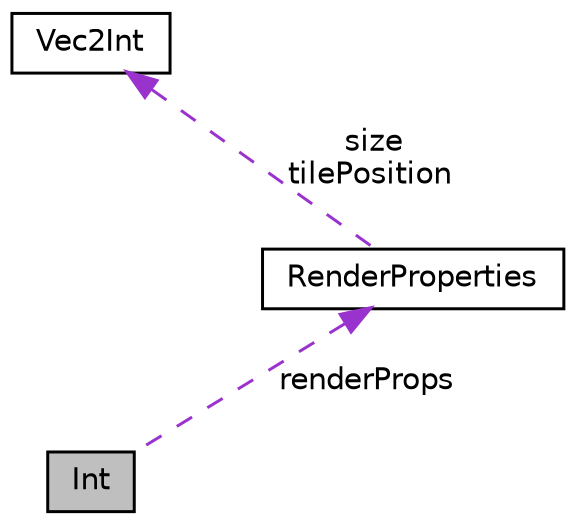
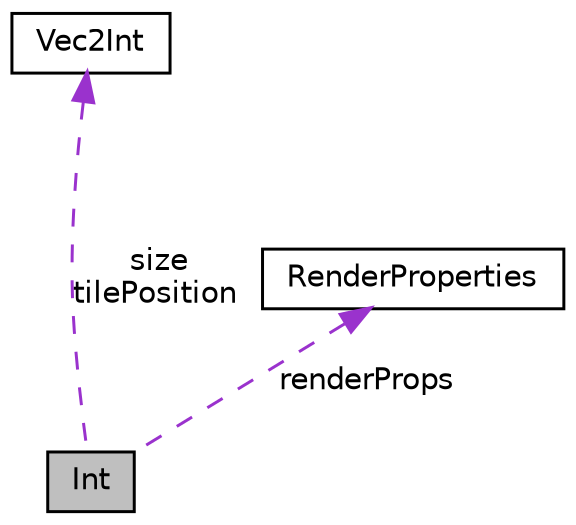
edge "RenderProperties" -> "Vec2Int": now "Int" -> "Vec2Int"
